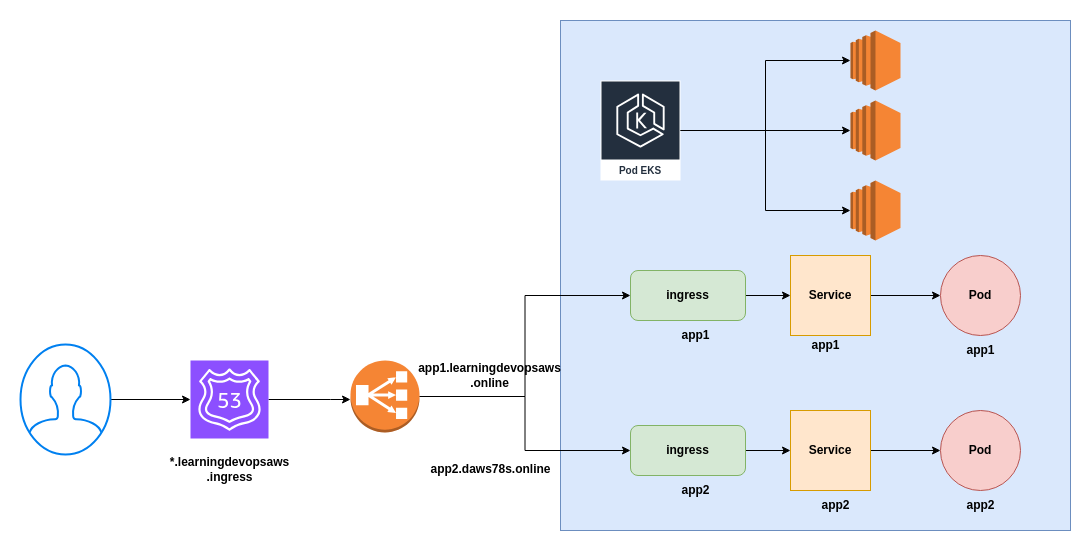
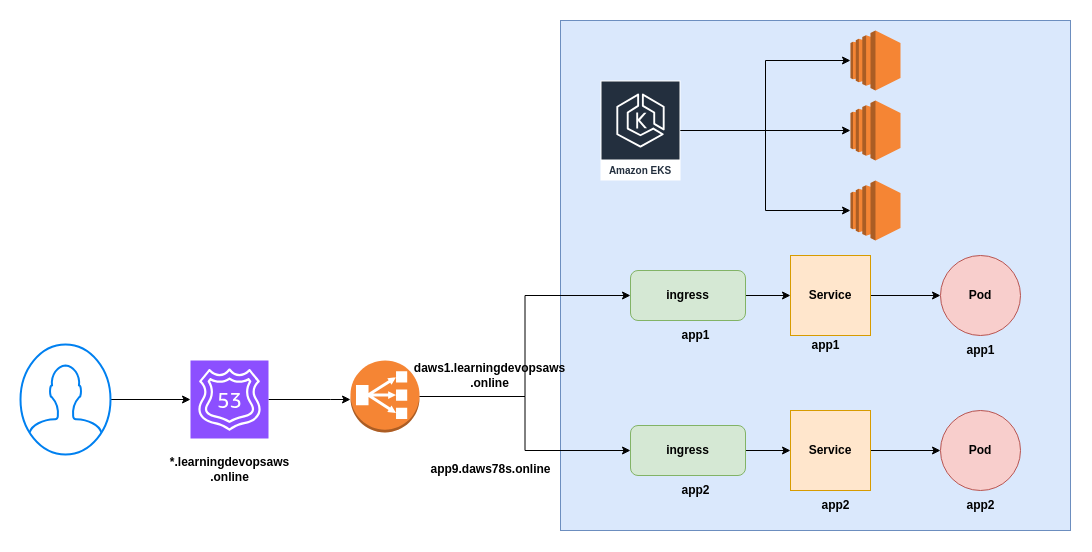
node "Pod EKS": label "Pod EKS" -> "Amazon EKS"
node "app1.learningdevopsaws .online": label "app1.learningdevopsaws .online" -> "daws1.learningdevopsaws .online"
node "*.learningdevopsaws .ingress": label "*.learningdevopsaws .ingress" -> "*.learningdevopsaws .online"
node "app2.daws78s.online": label "app2.daws78s.online" -> "app9.daws78s.online"
